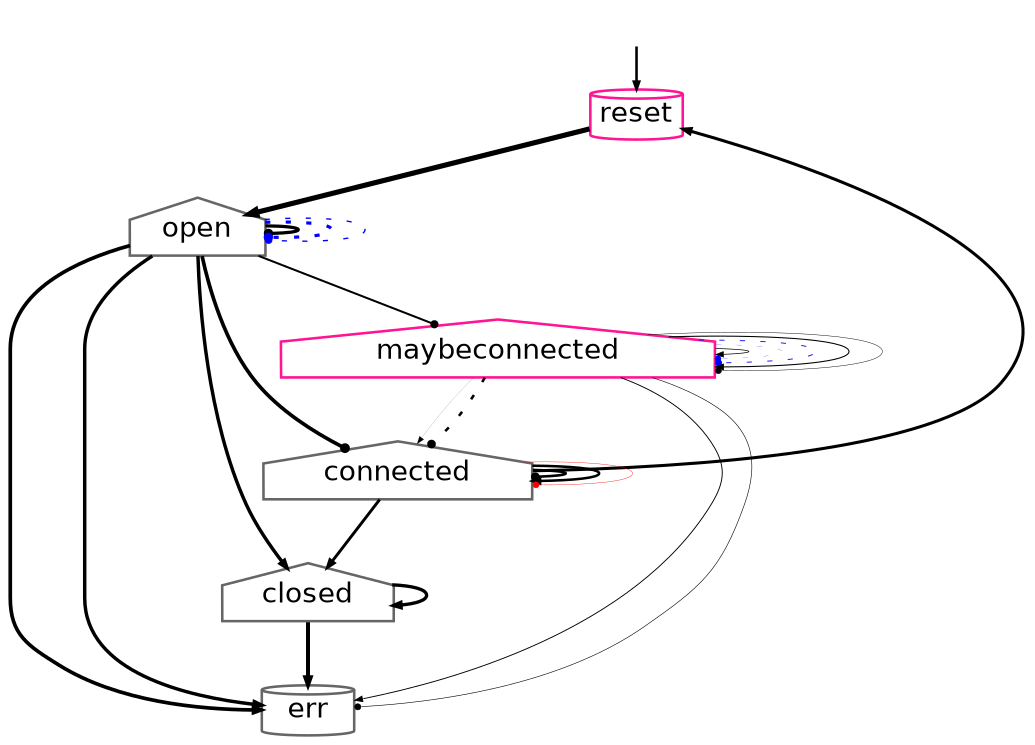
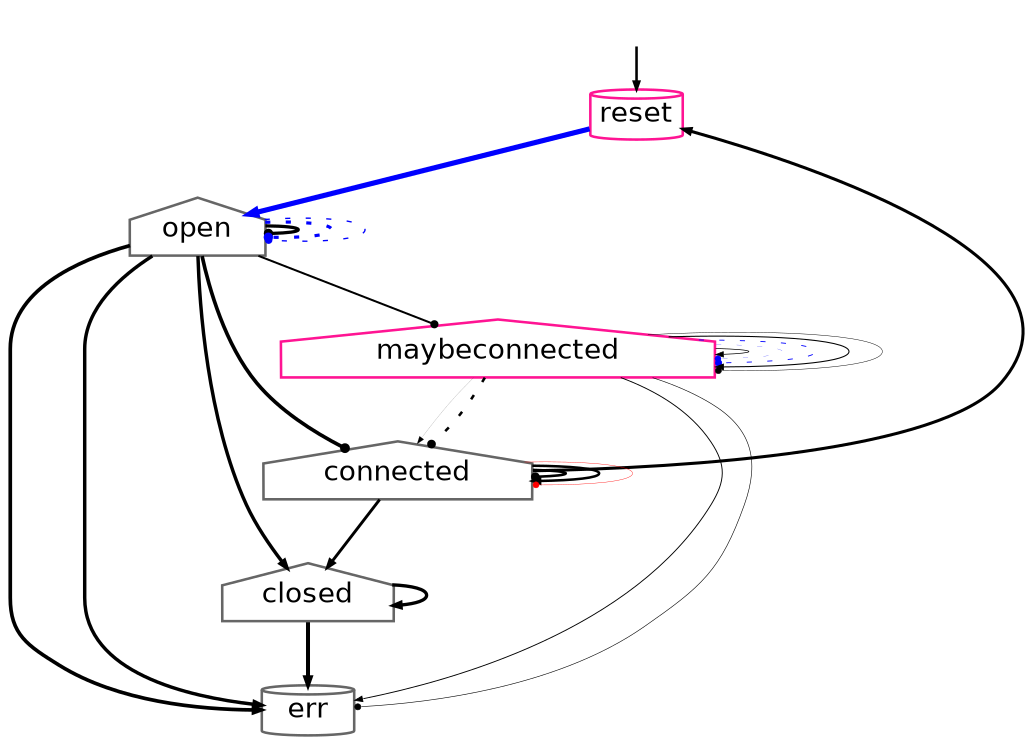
edge "reset" -> "open": color black -> blue
